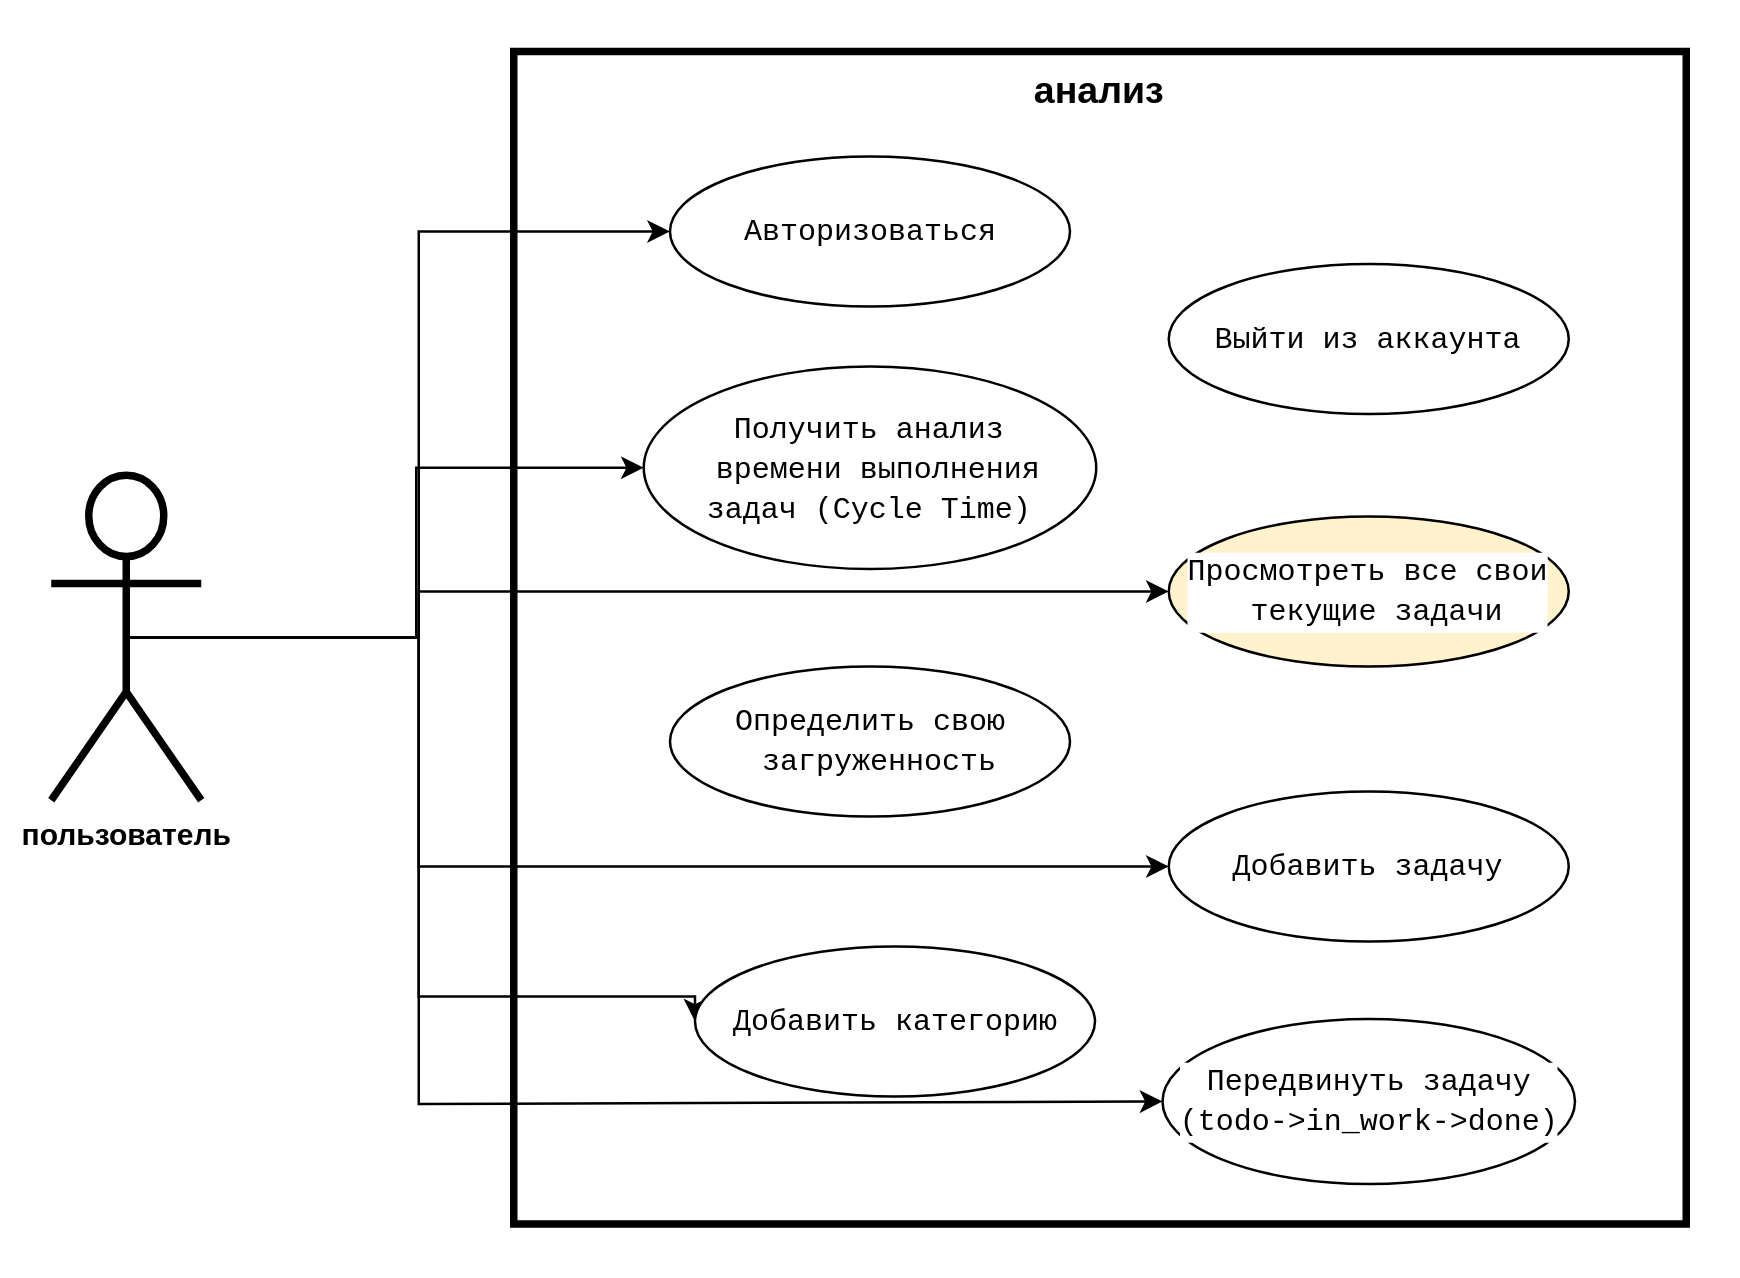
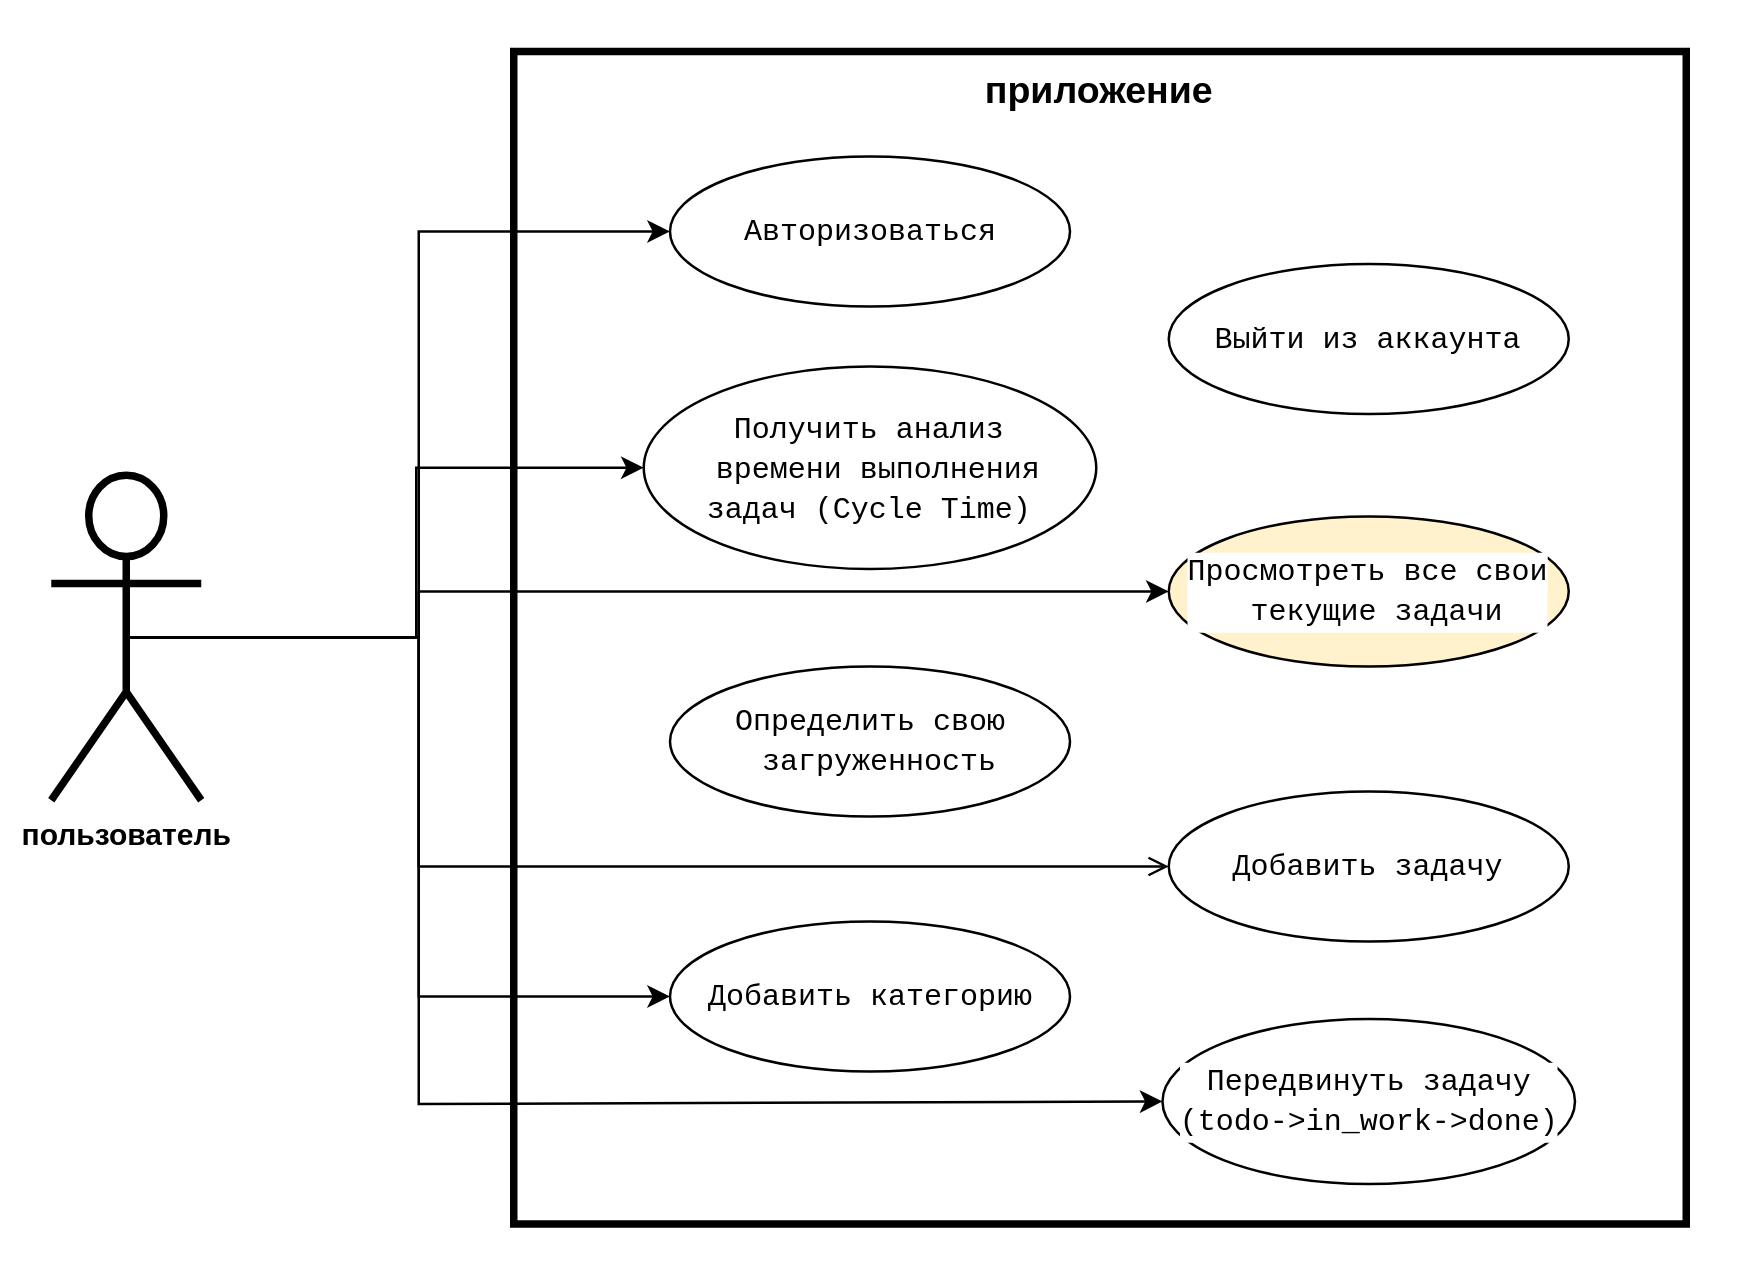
node "анализ": label "анализ" -> "приложение"
edge "пользователь" -> "Добавить задачу": arrowhead classic -> open
node "Добавить категорию": moved (895, 1021) -> (870, 996)
